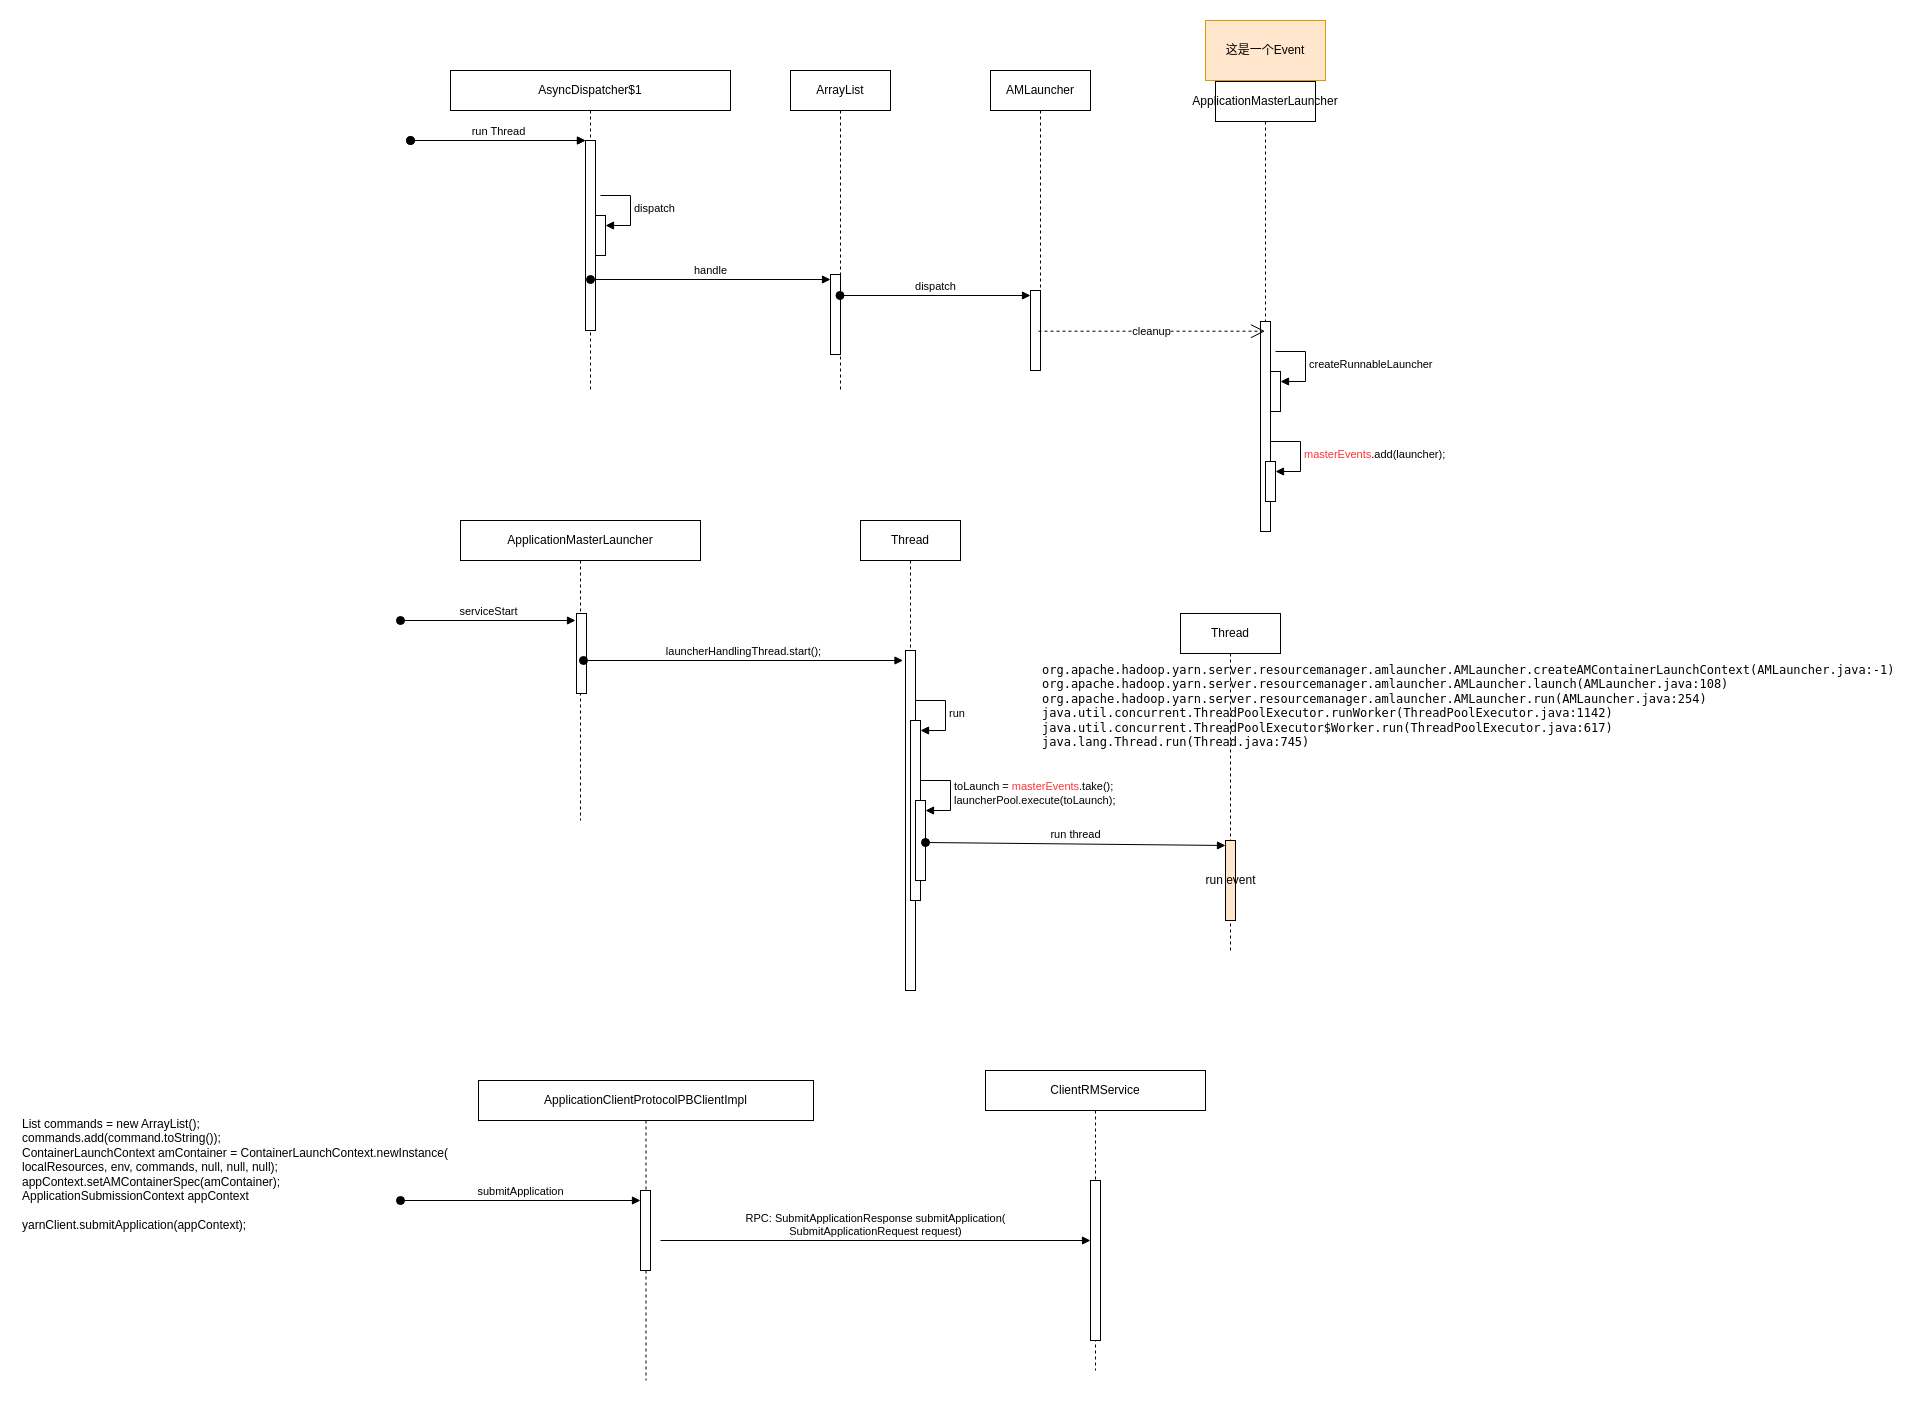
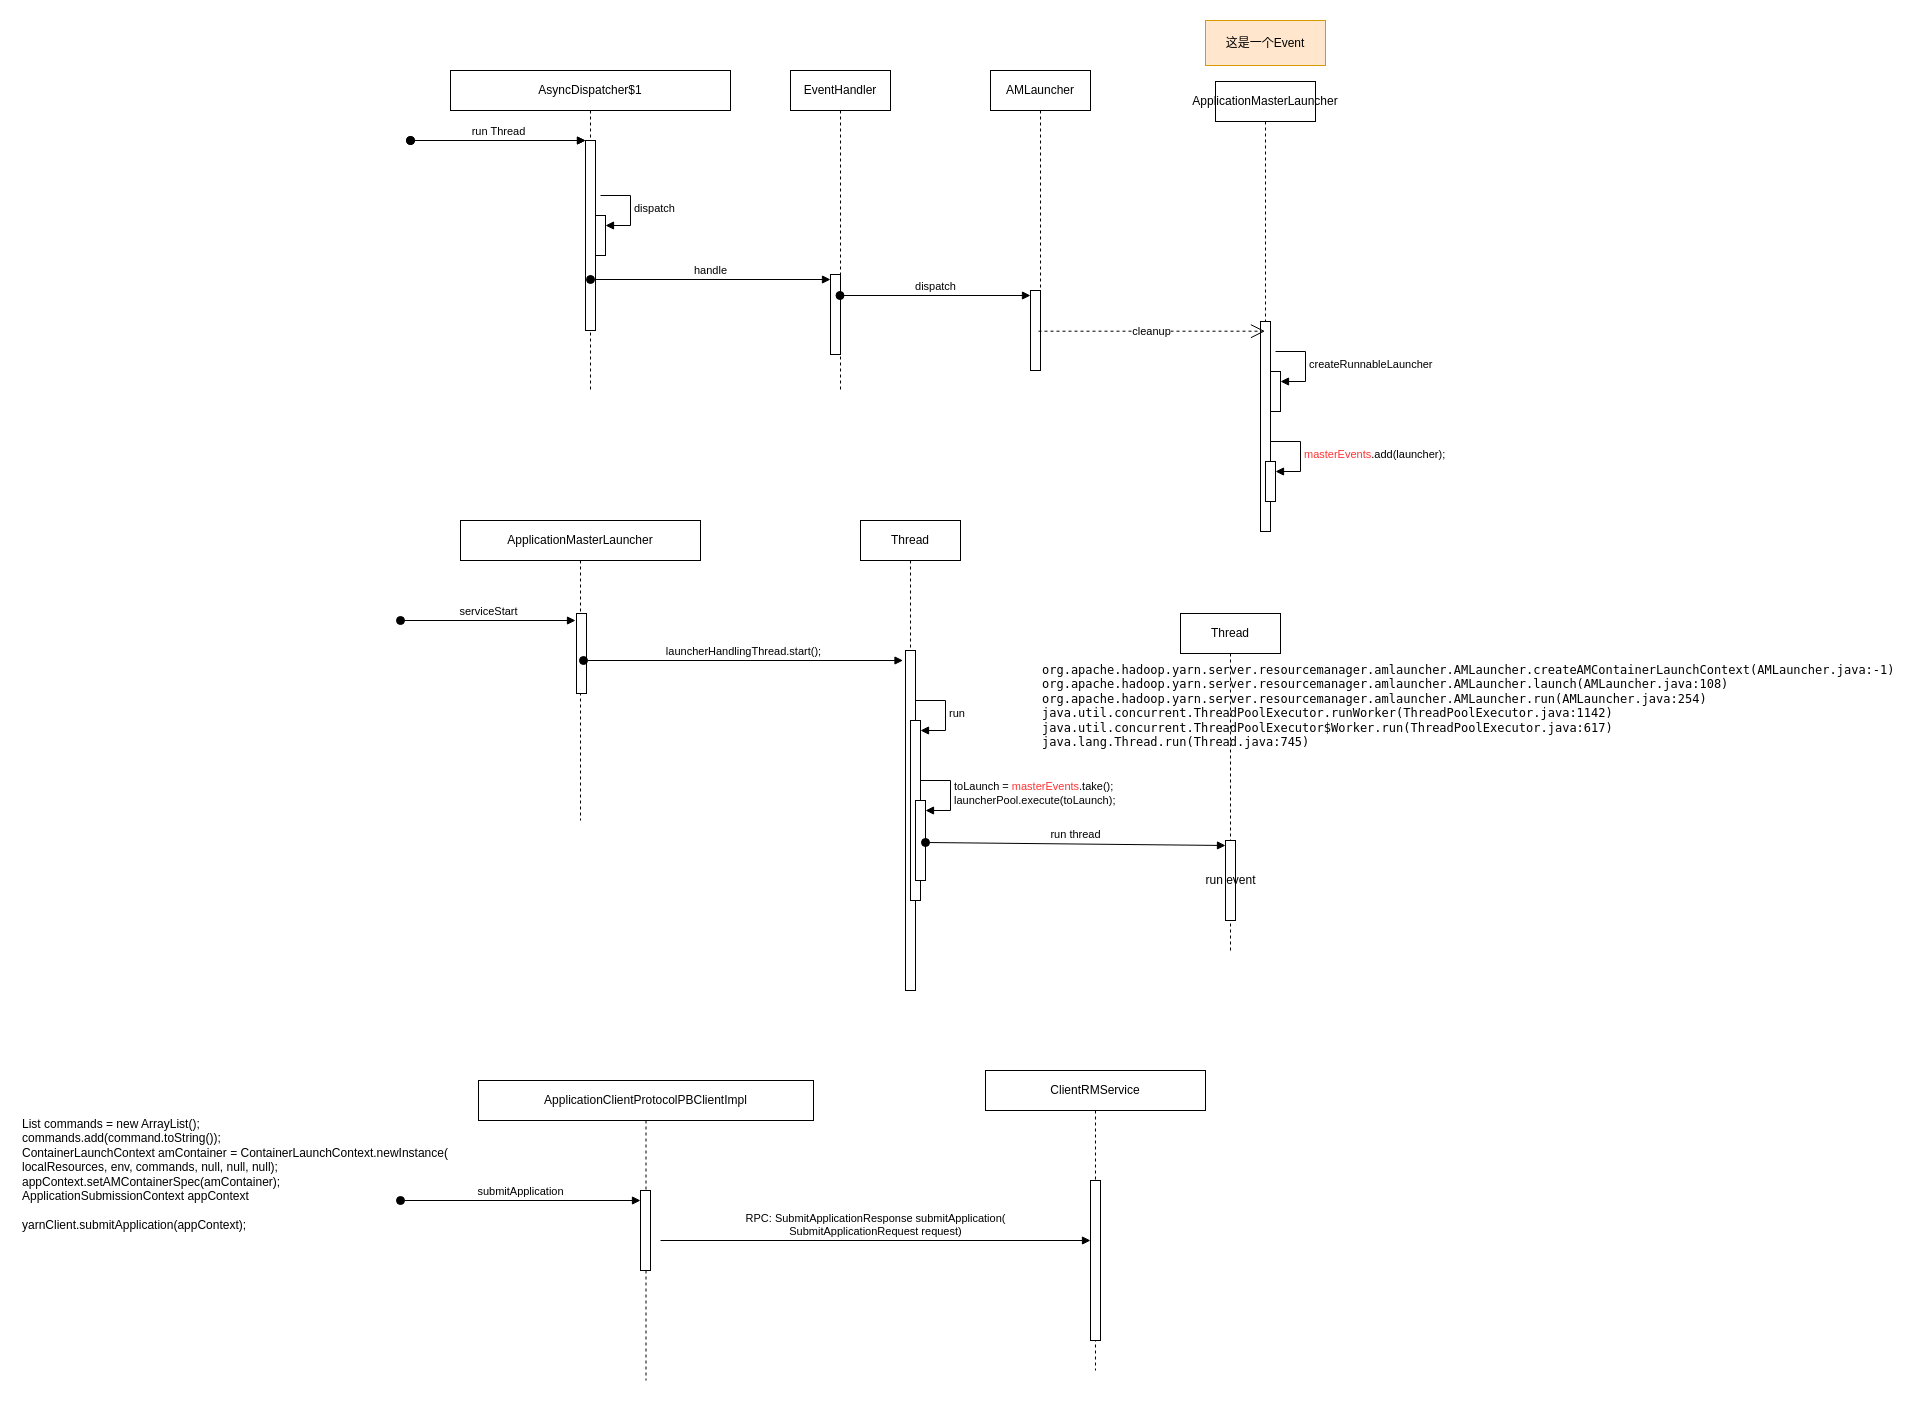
node "这是一个Event": size 120x60 -> 120x45
node "ArrayList": label "ArrayList" -> "EventHandler"
node "run event": fillcolor #ffe6cc -> #ffffff
